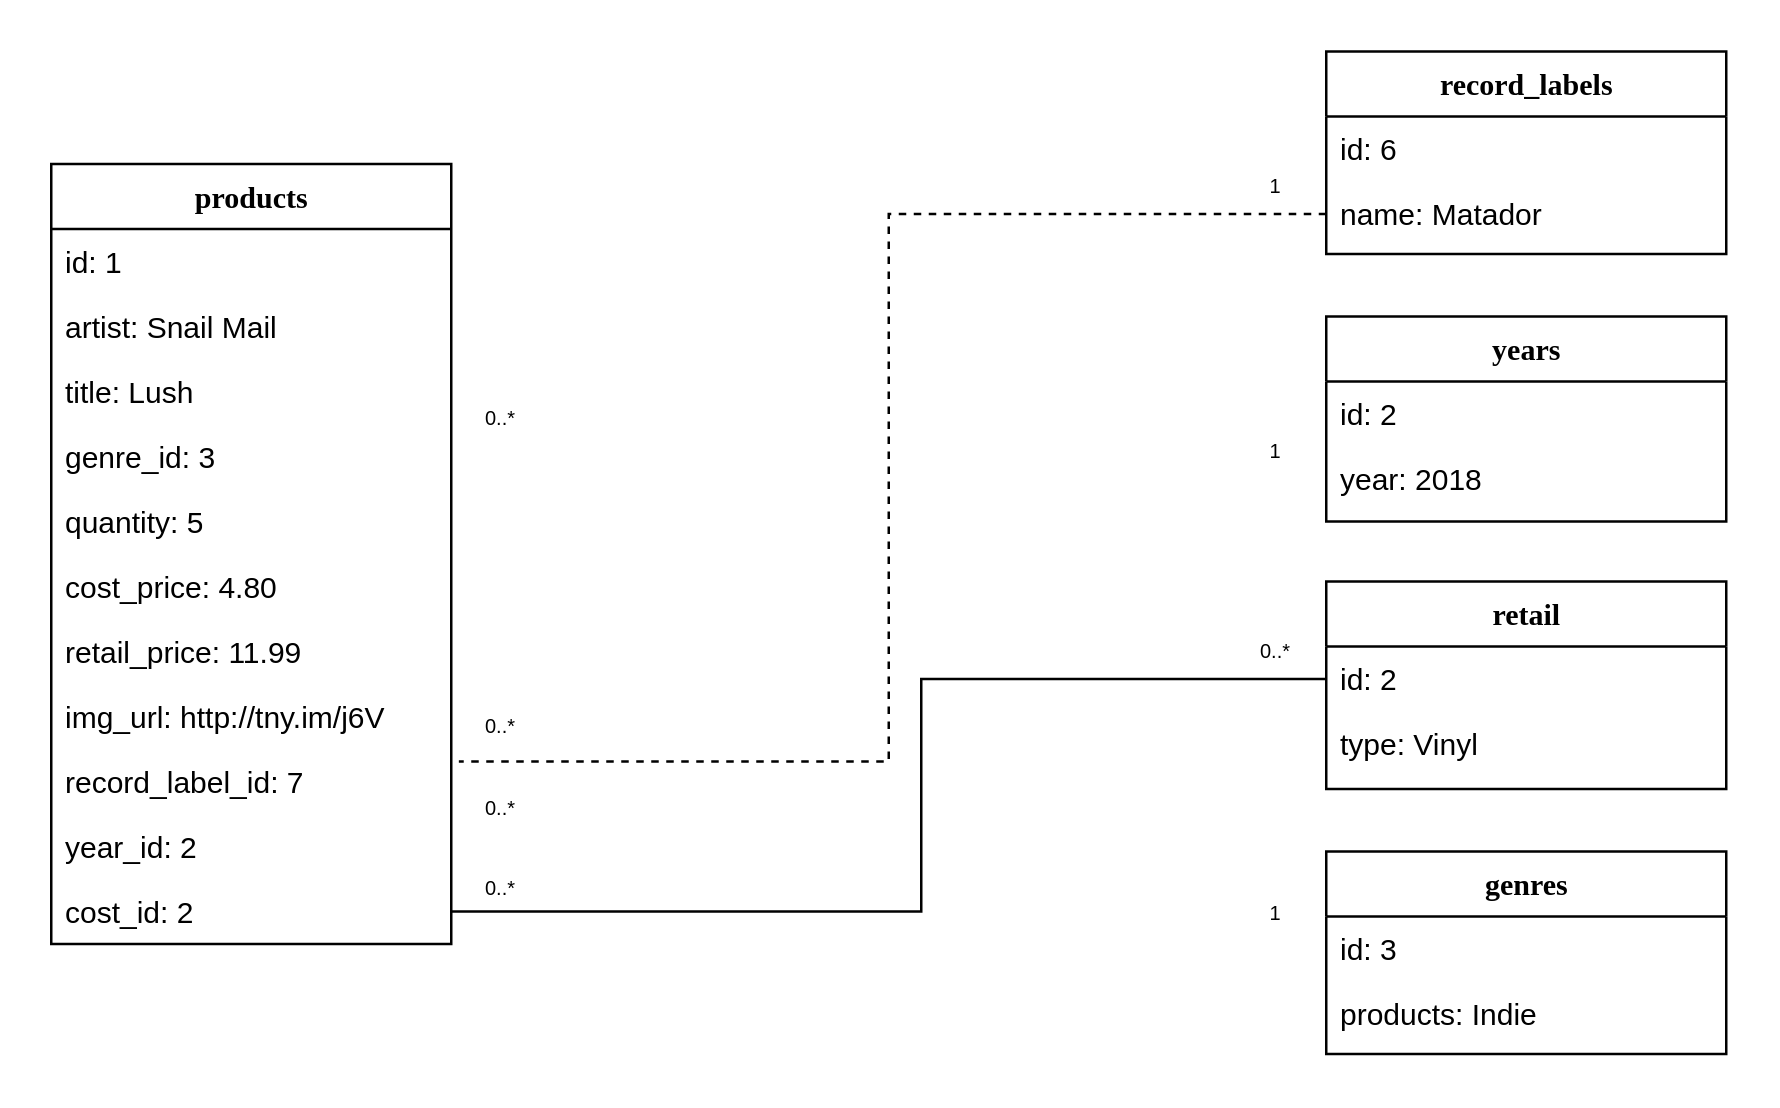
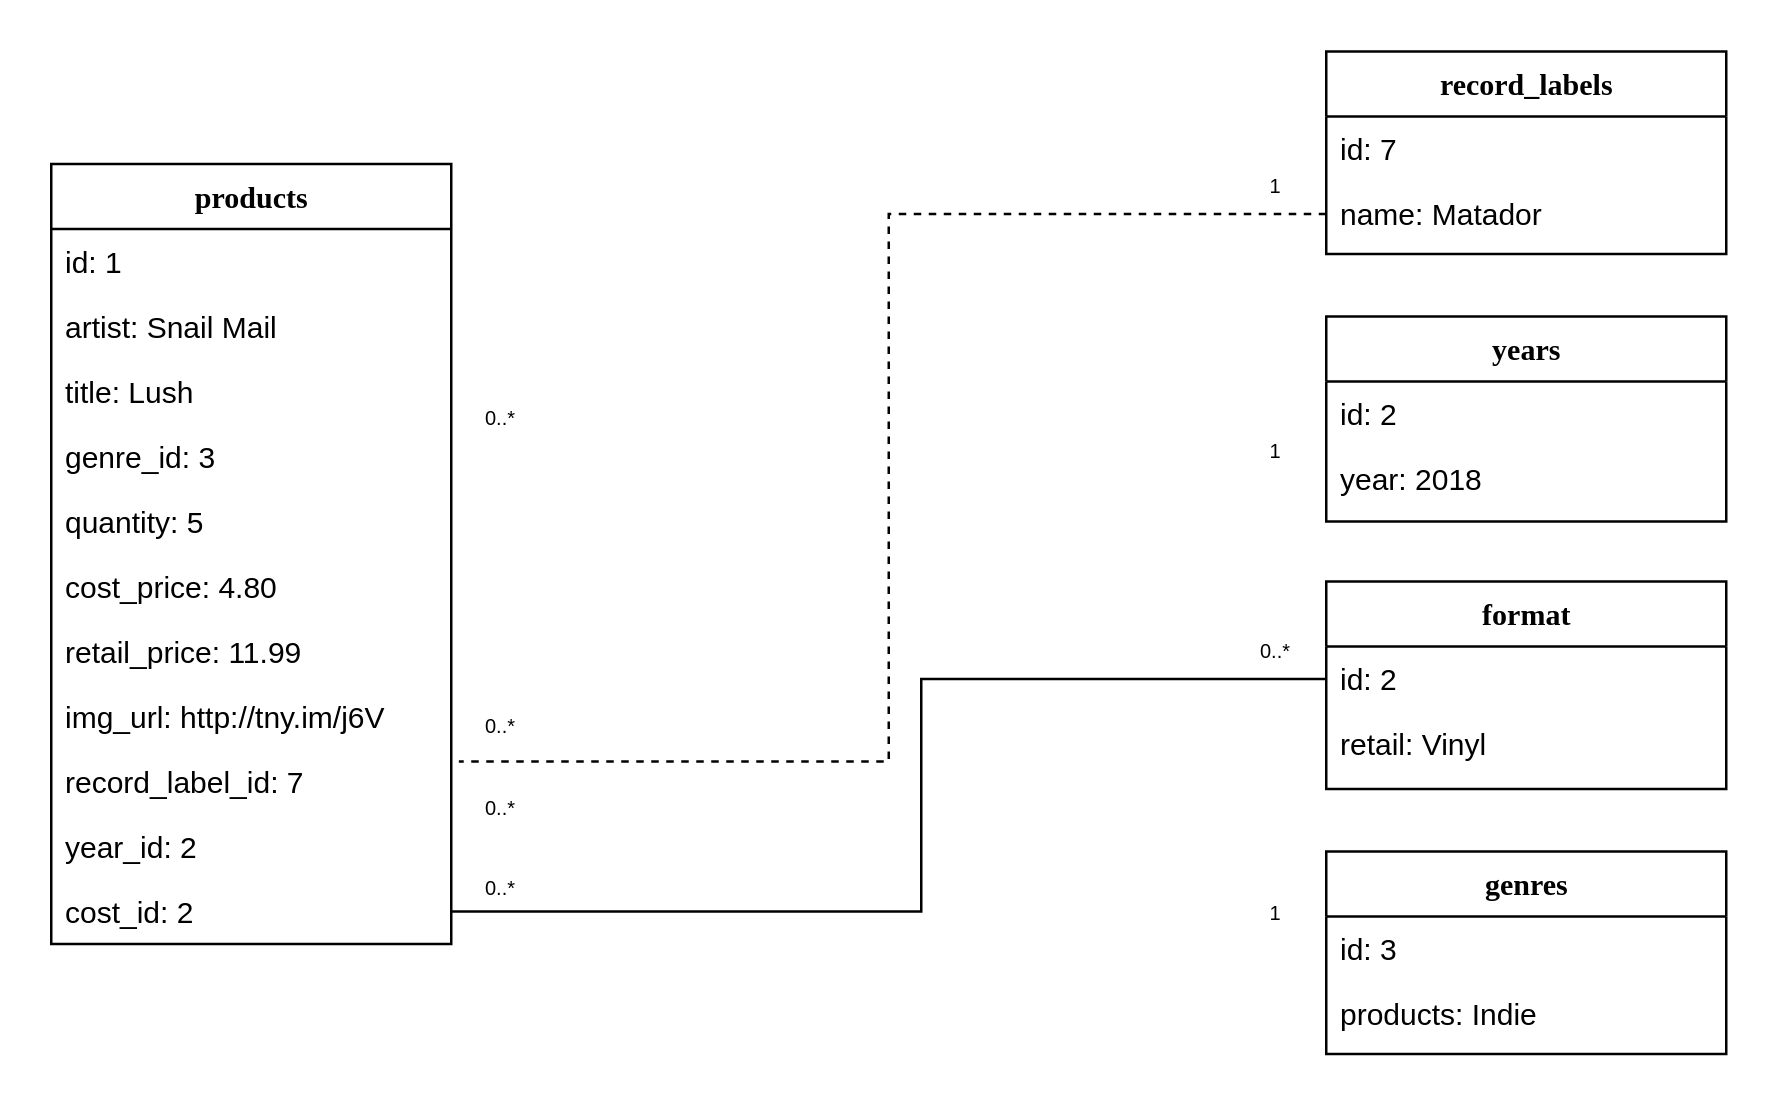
node "id: 6": label "id: 6" -> "id: 7"
node "retail": label "retail" -> "format"
node "type: Vinyl": label "type: Vinyl" -> "retail: Vinyl"
